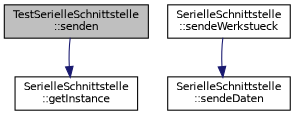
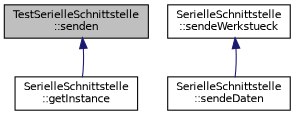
edge "TestSerielleSchnittstelle ::senden" -> "SerielleSchnittstelle ::getInstance": reversed
edge "SerielleSchnittstelle ::sendeWerkstueck" -> "SerielleSchnittstelle ::sendeDaten": reversed
